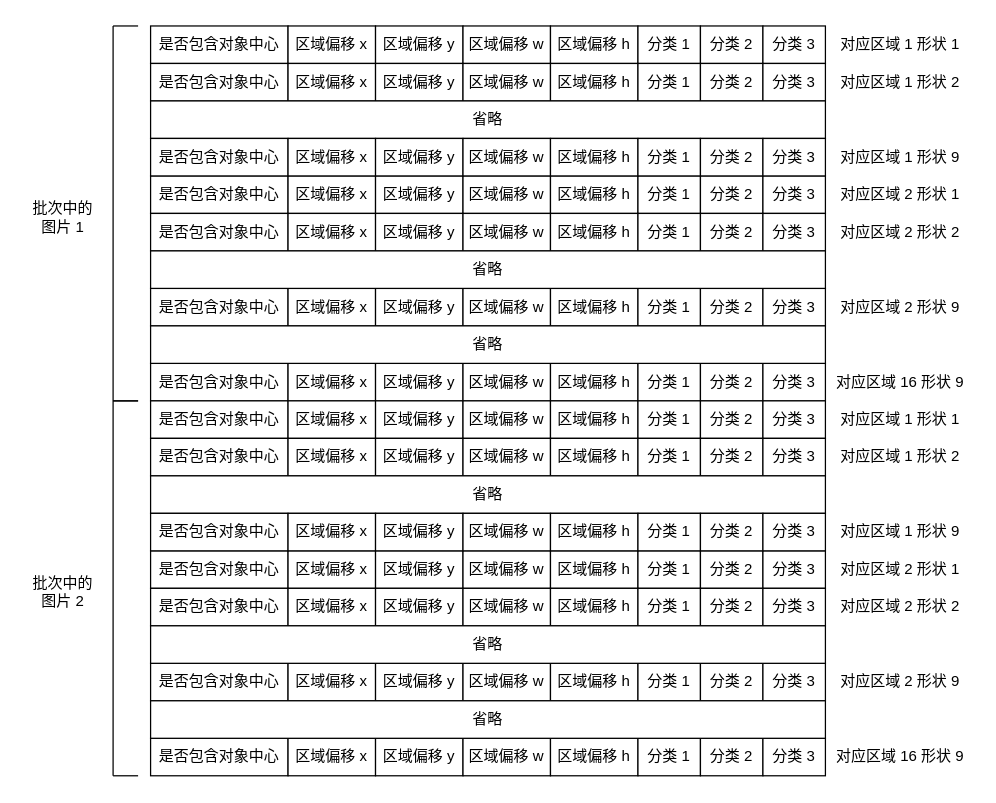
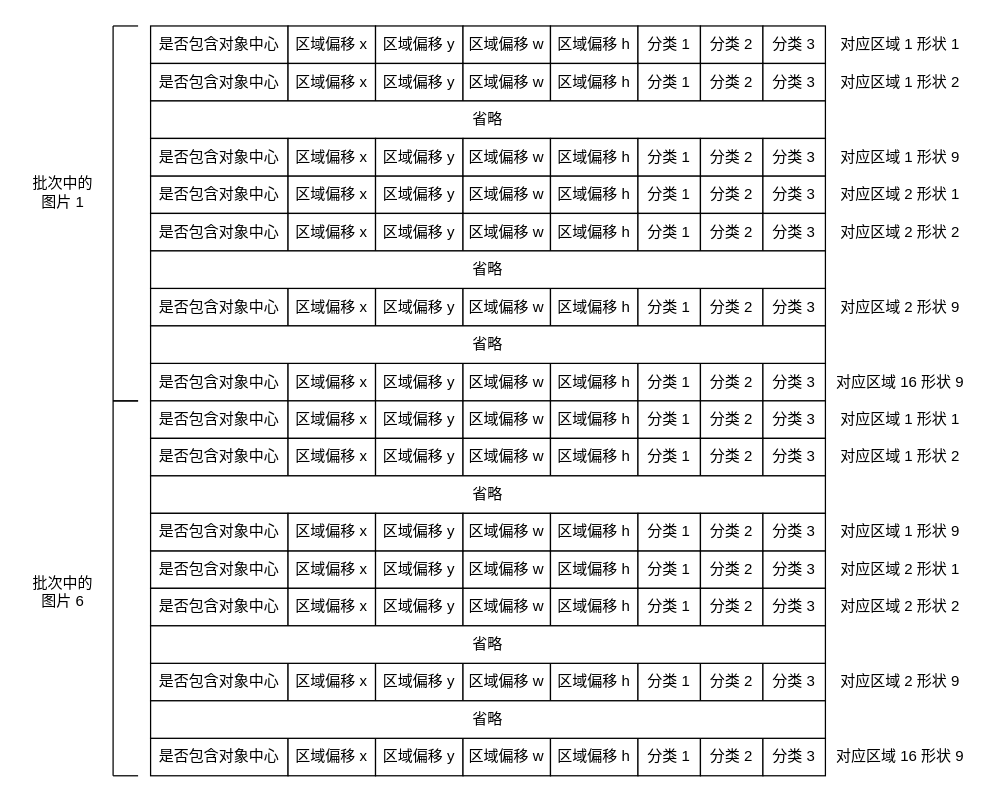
node "批次中的图片 1": moved (63, 216) -> (63, 191)
node "批次中的图片 2": label "批次中的图片 2" -> "批次中的图片 6"
